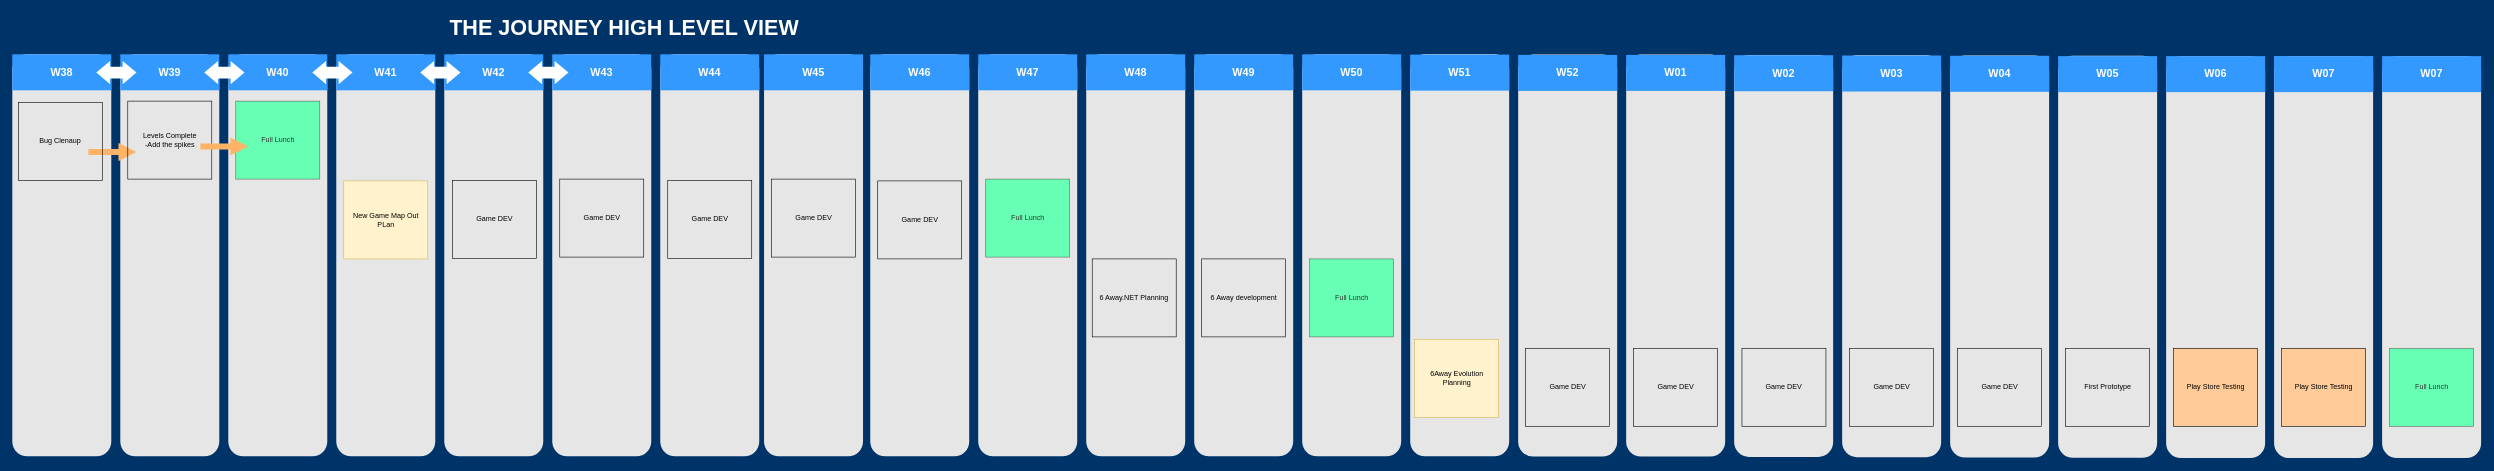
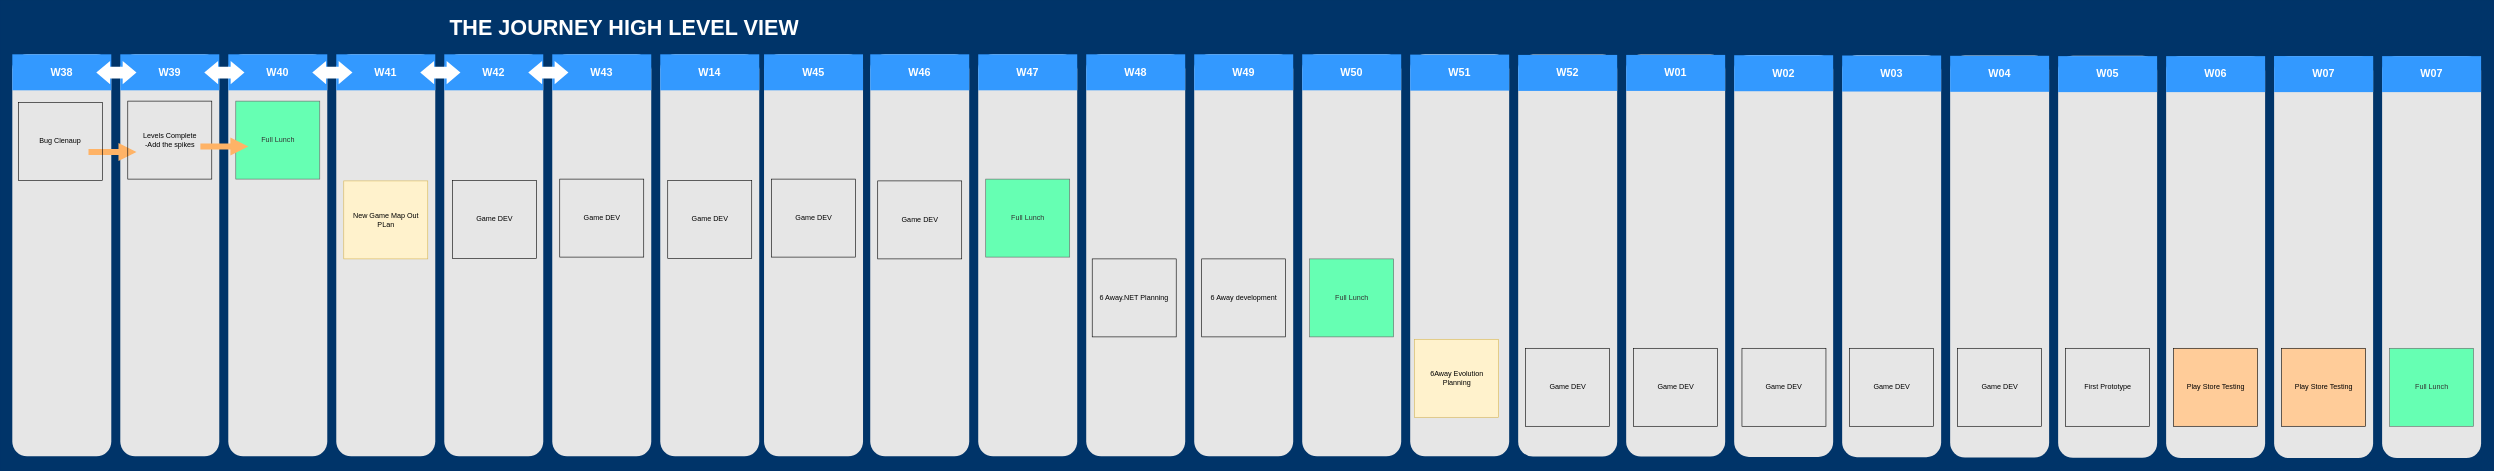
node "W44": label "W44" -> "W14"
